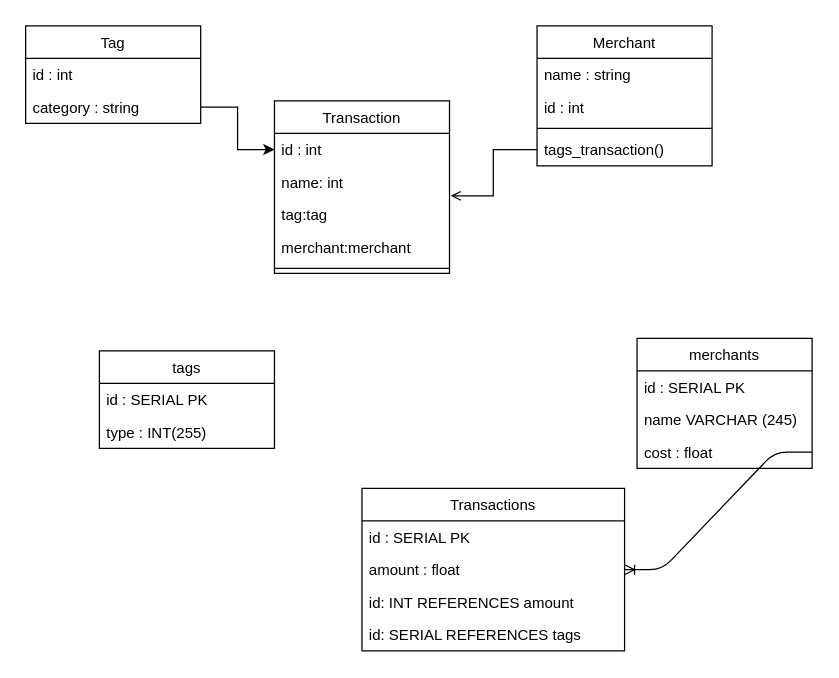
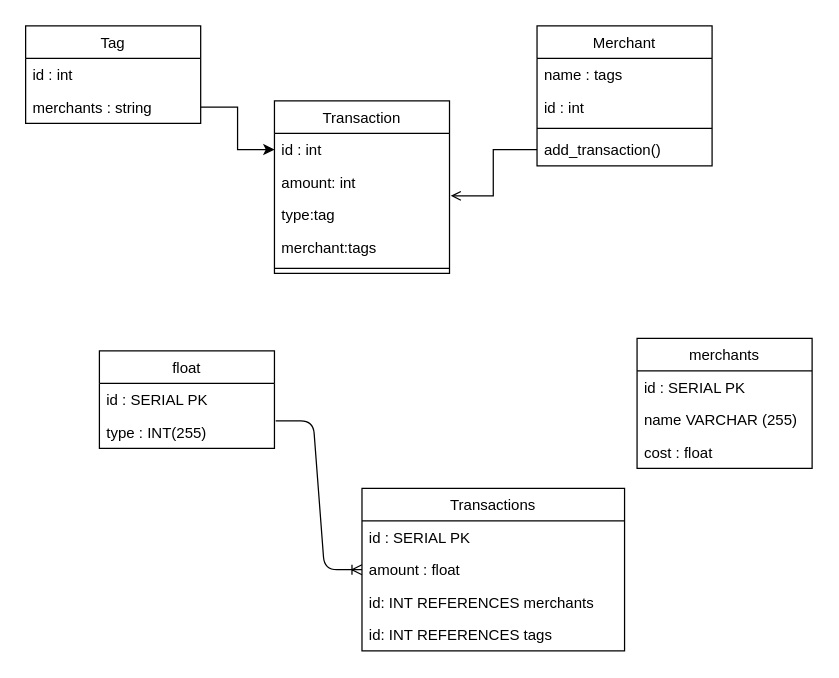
node "name : string": label "name : string" -> "name : tags"
node "category : string": label "category : string" -> "merchants : string"
node "tags_transaction()": label "tags_transaction()" -> "add_transaction()"
node "name: int": label "name: int" -> "amount: int"
node "tag:tag": label "tag:tag" -> "type:tag"
node "merchant:merchant": label "merchant:merchant" -> "merchant:tags"
node "tags": label "tags" -> "float"
node "name VARCHAR (245)": label "name VARCHAR (245)" -> "name VARCHAR (255)"
edge "type : INT(255)" -> "amount : float": added
edge "cost : float" -> "amount : float": removed
node "id: INT REFERENCES amount": label "id: INT REFERENCES amount" -> "id: INT REFERENCES merchants"
node "id: SERIAL REFERENCES tags": label "id: SERIAL REFERENCES tags" -> "id: INT REFERENCES tags"
